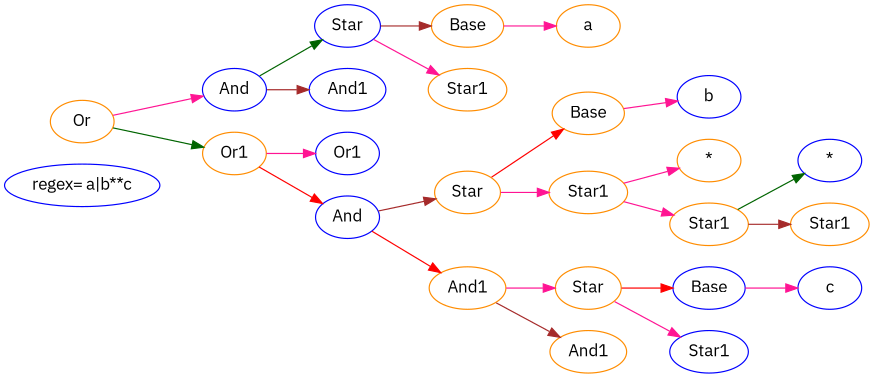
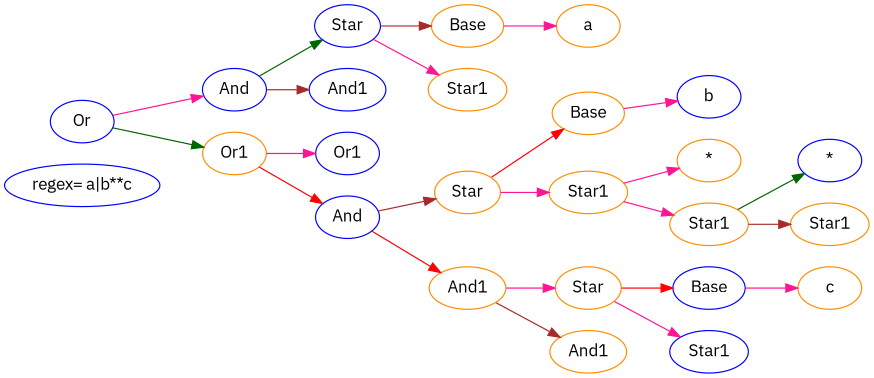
node "Or": color darkorange -> blue
node "c": color blue -> darkorange
